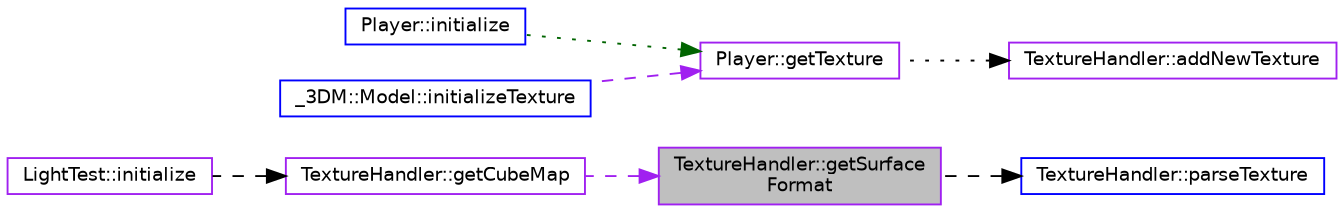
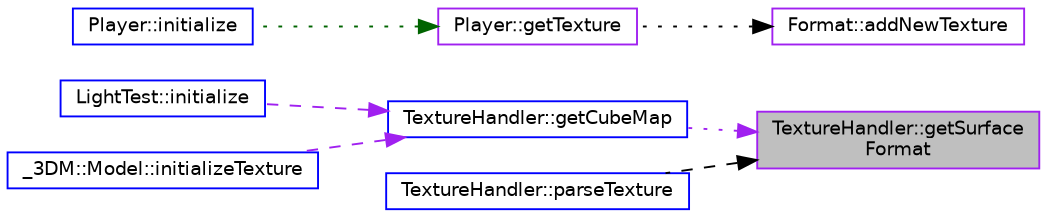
node "TextureHandler::addNewTexture": label "TextureHandler::addNewTexture" -> "Format::addNewTexture"
edge "_3DM::Model::initializeTexture" -> "Player::getTexture": now "_3DM::Model::initializeTexture" -> "TextureHandler::getCubeMap"
node "LightTest::initialize": color purple -> blue
edge "LightTest::initialize" -> "TextureHandler::getCubeMap": color black -> purple
node "TextureHandler::getCubeMap": color purple -> blue
edge "TextureHandler::getCubeMap" -> "TextureHandler::getSurface Format": style dashed -> dotted
edge "TextureHandler::getSurface Format" -> "TextureHandler::parseTexture": reversed
